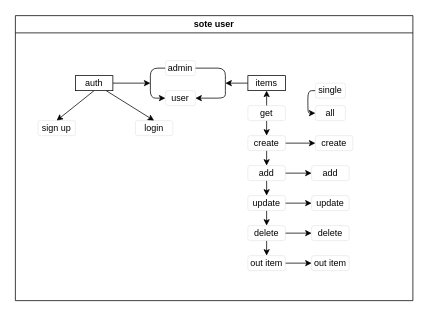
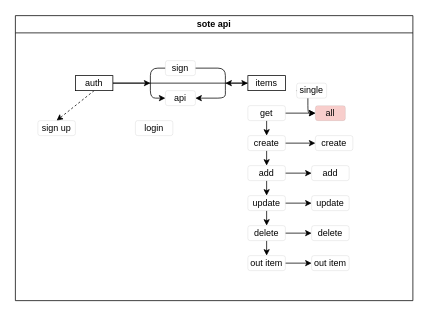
node "sote user": label "sote user" -> "sote api"
node "admin": label "admin" -> "sign"
node "single": moved (330, 90) -> (312, 90)
node "user": label "user" -> "api"
edge "get" -> "items": now "get" -> "all"
edge "auth" -> "sign up": style solid -> dashed
edge "auth" -> "login": now "auth" -> "items"
node "all": fillcolor #ffffff -> #f8cecc
node "login": style dashed -> solid
